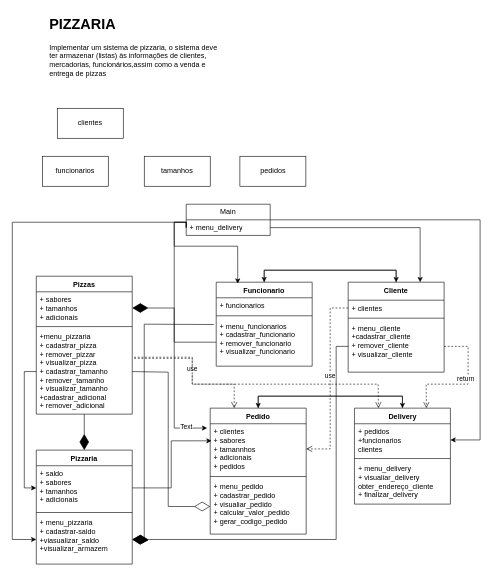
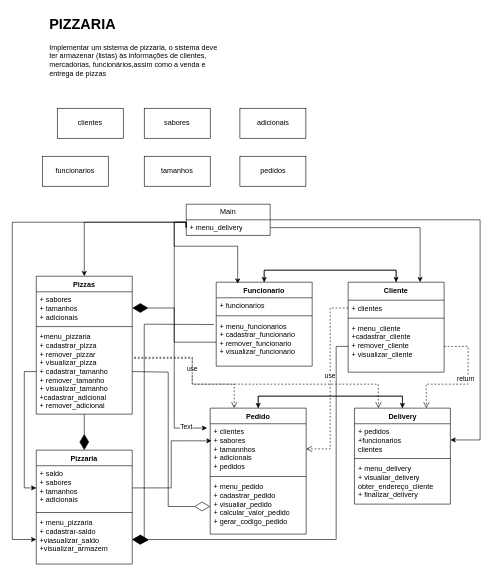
node "sabores": added
node "adicionais": added
edge "+ menu_delivery" -> "Pizzas": added
